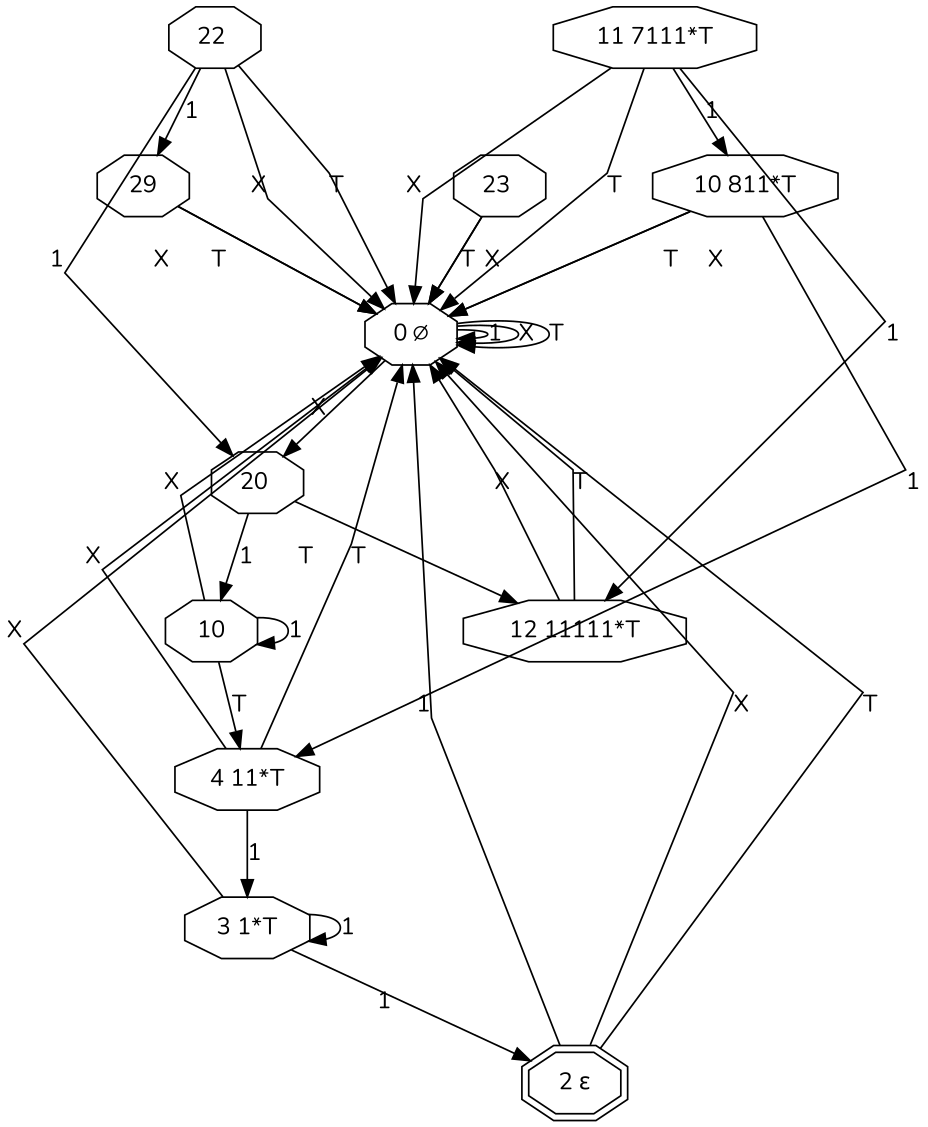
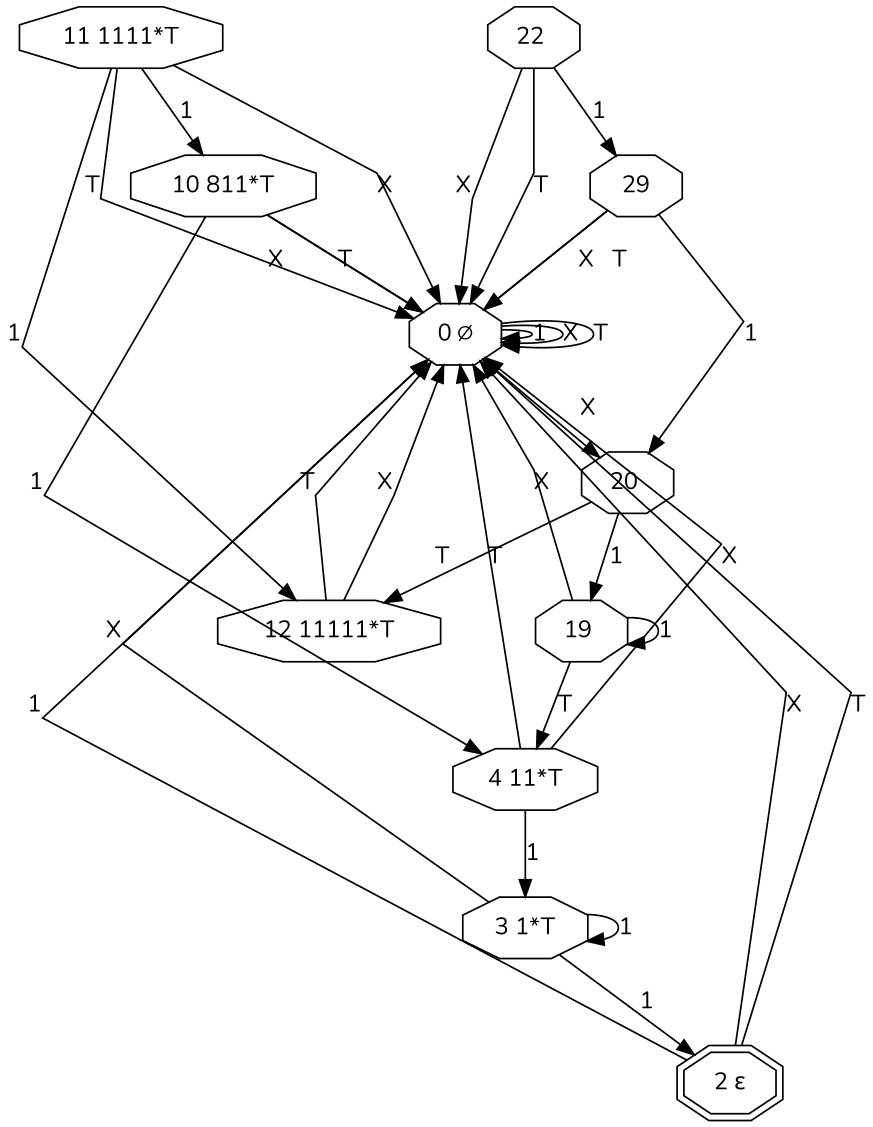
node "11 7111*T": label "11 7111*T" -> "11 1111*T"
node "23": removed
edge "22" -> "20": now "29" -> "20"
node "10": label "10" -> "19"
